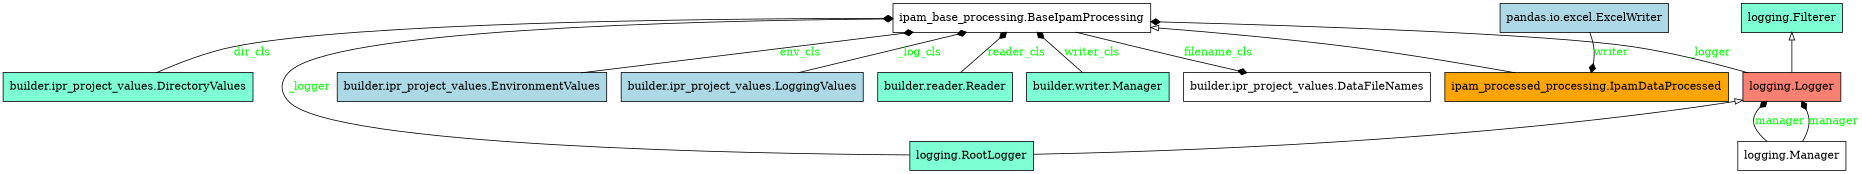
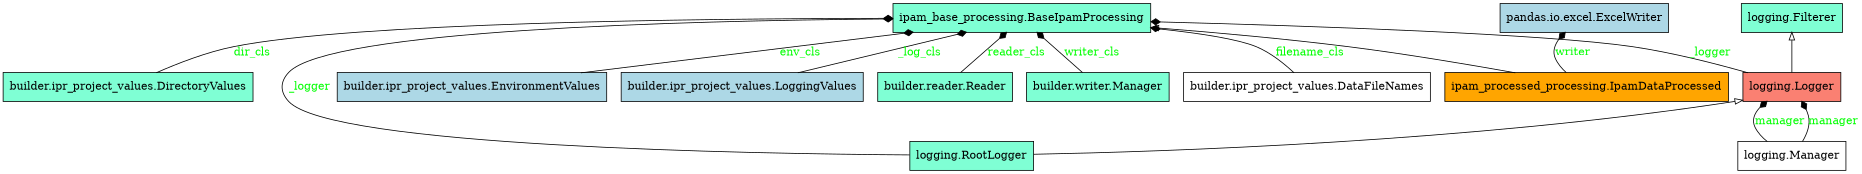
node "ipam_base_processing.BaseIpamProcessing": fillcolor white -> aquamarine
edge "pandas.io.excel.ExcelWriter" -> "ipam_processed_processing.IpamDataProcessed": reversed
edge "ipam_base_processing.BaseIpamProcessing" -> "builder.ipr_project_values.DataFileNames": reversed
